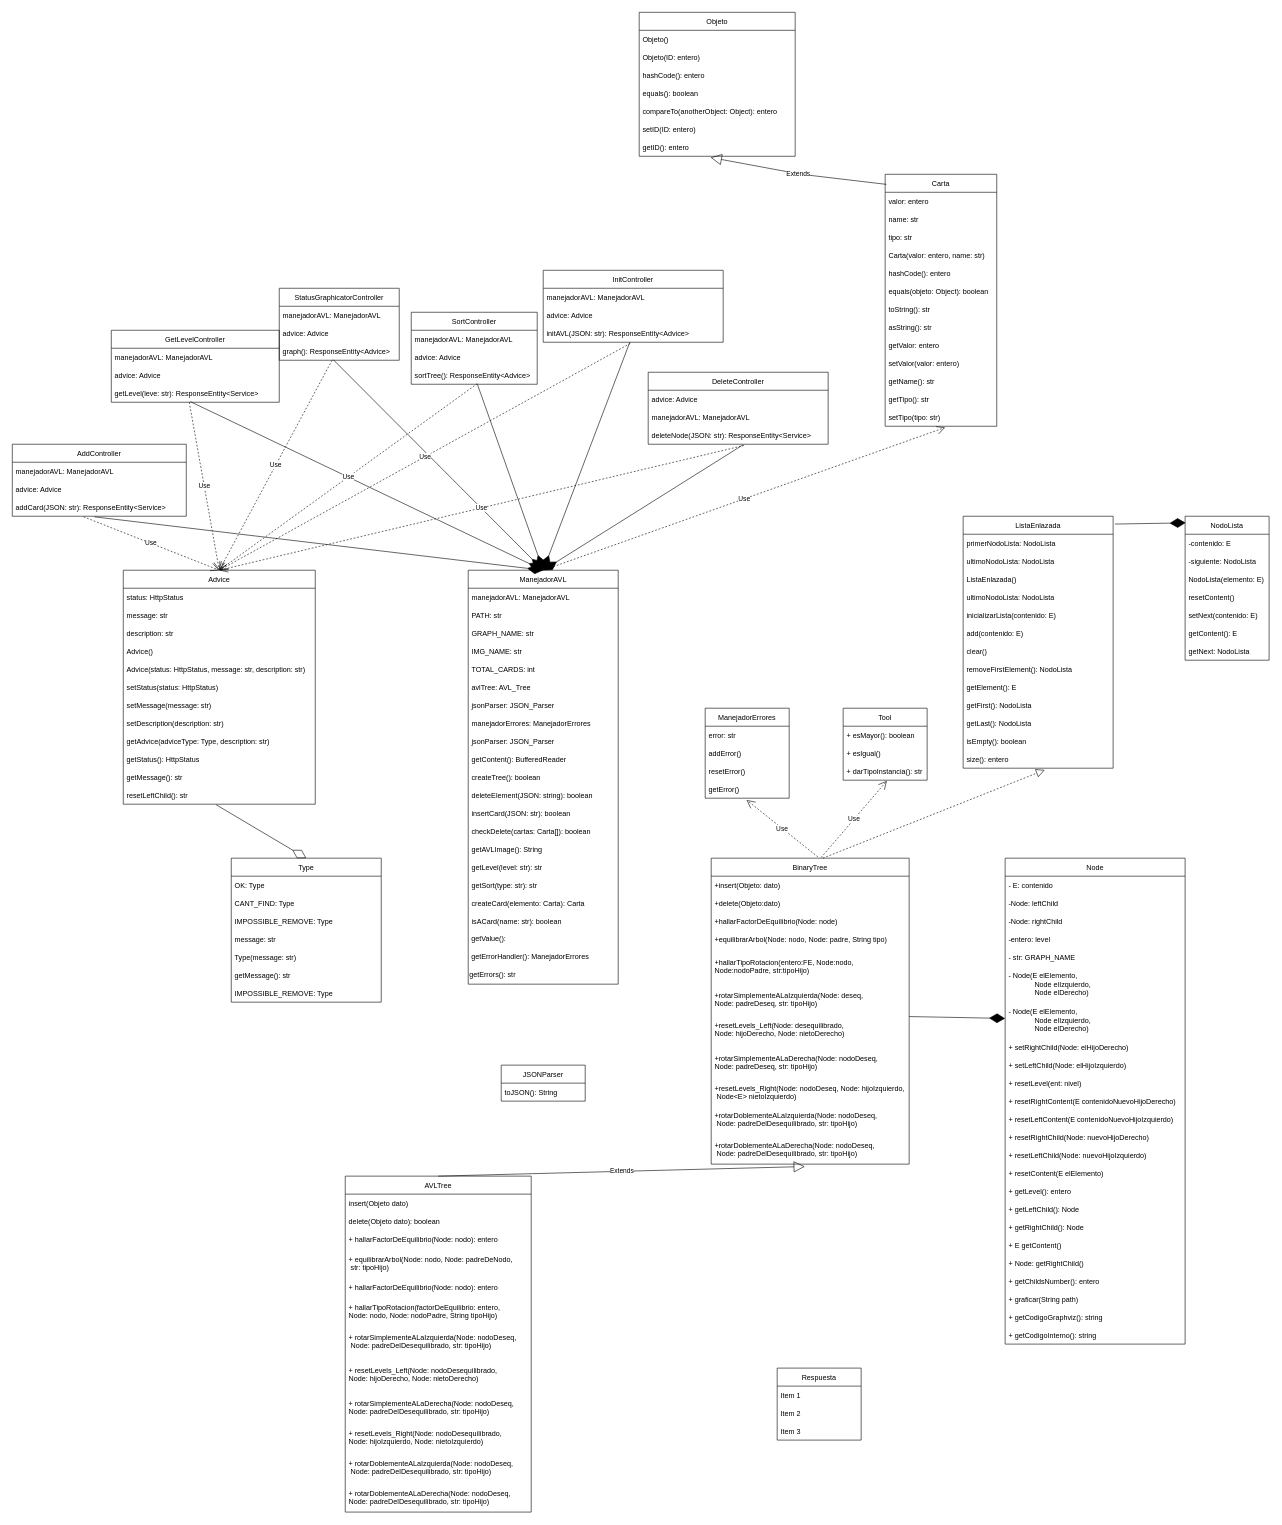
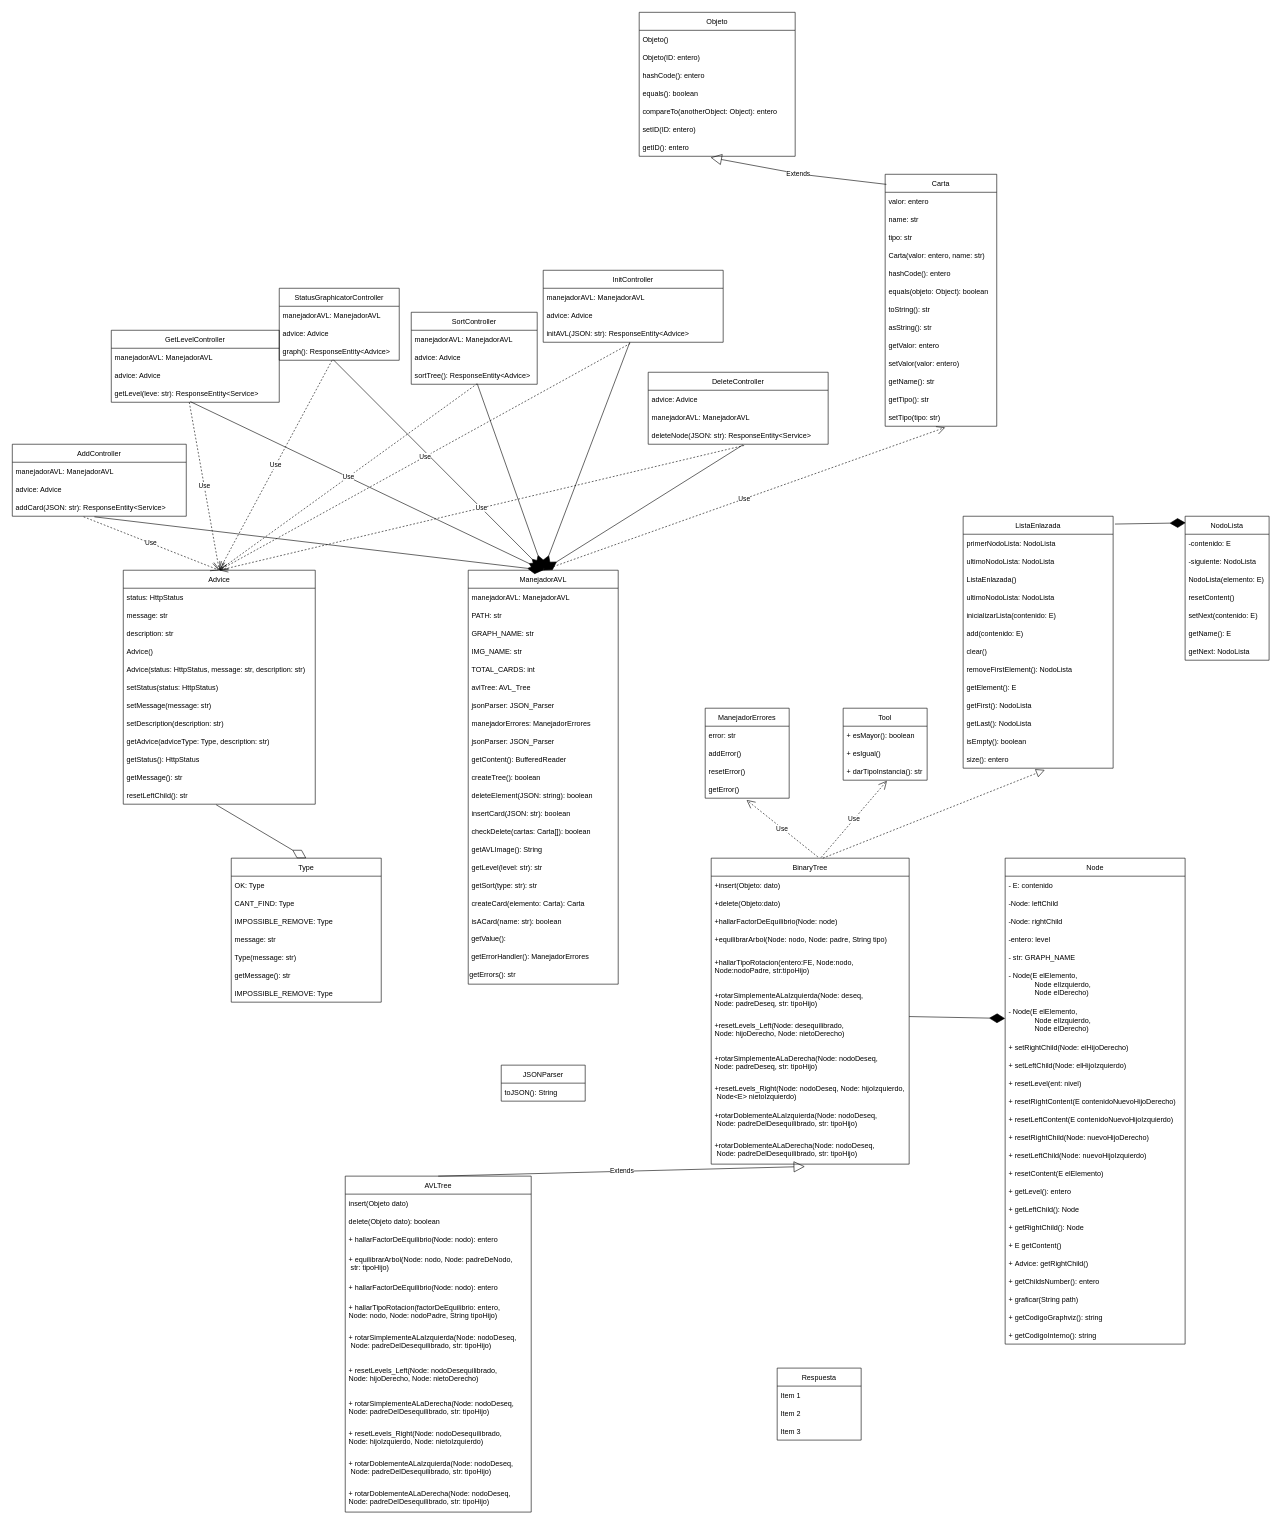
node "getContent(): E": label "getContent(): E" -> "getName(): E"
node "+ Node: getRightChild()": label "+ Node: getRightChild()" -> "+ Advice: getRightChild()"
